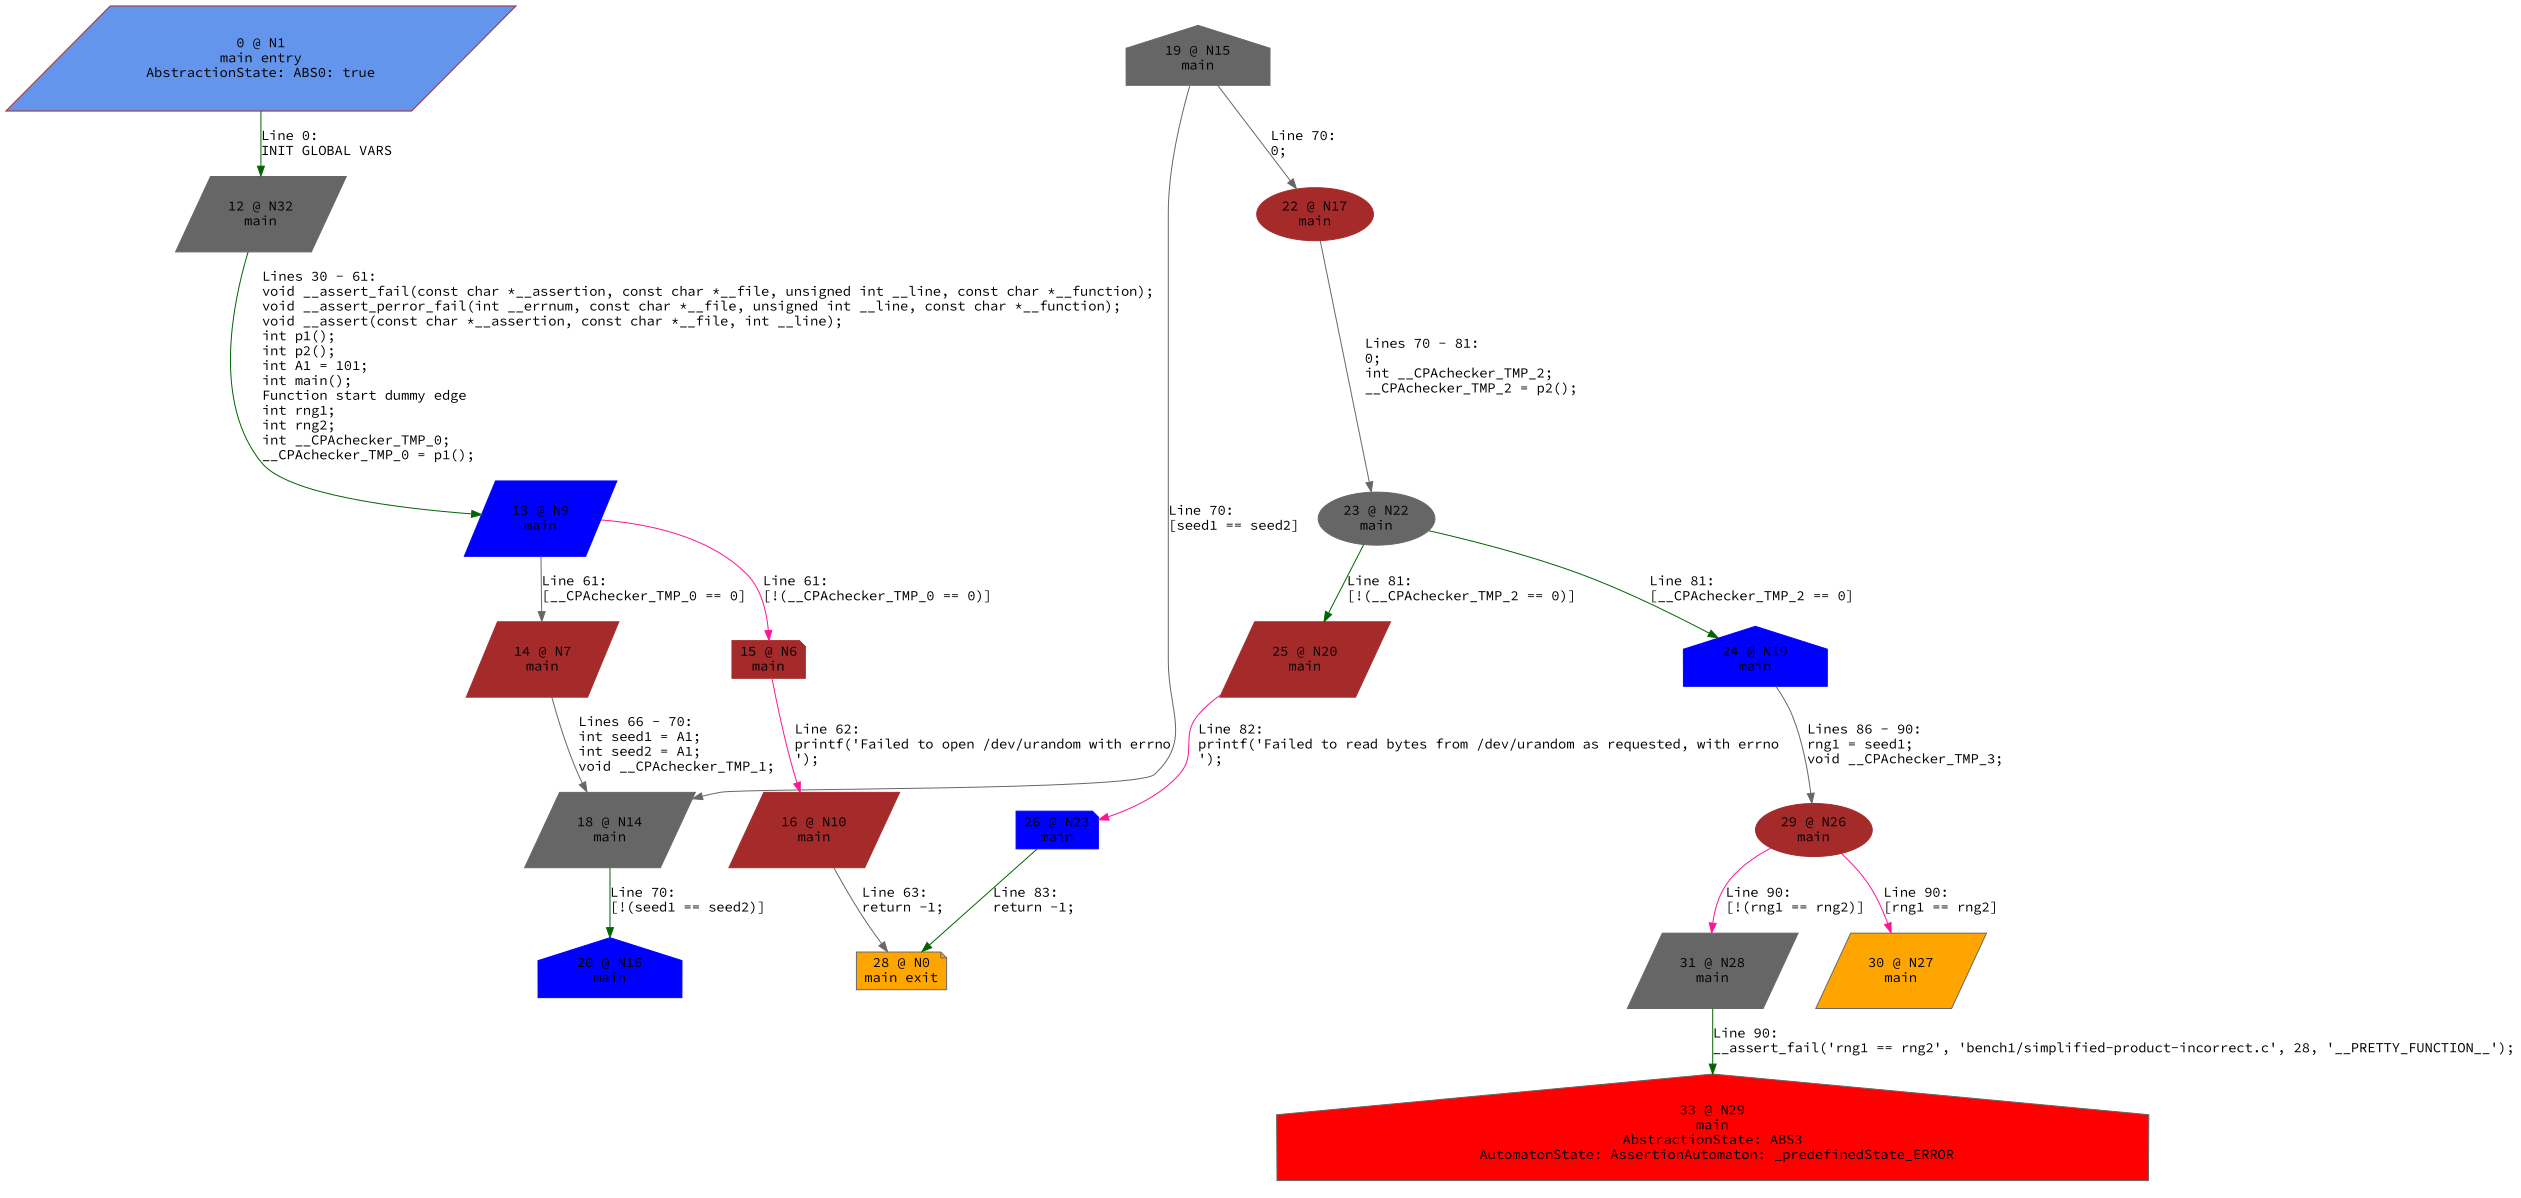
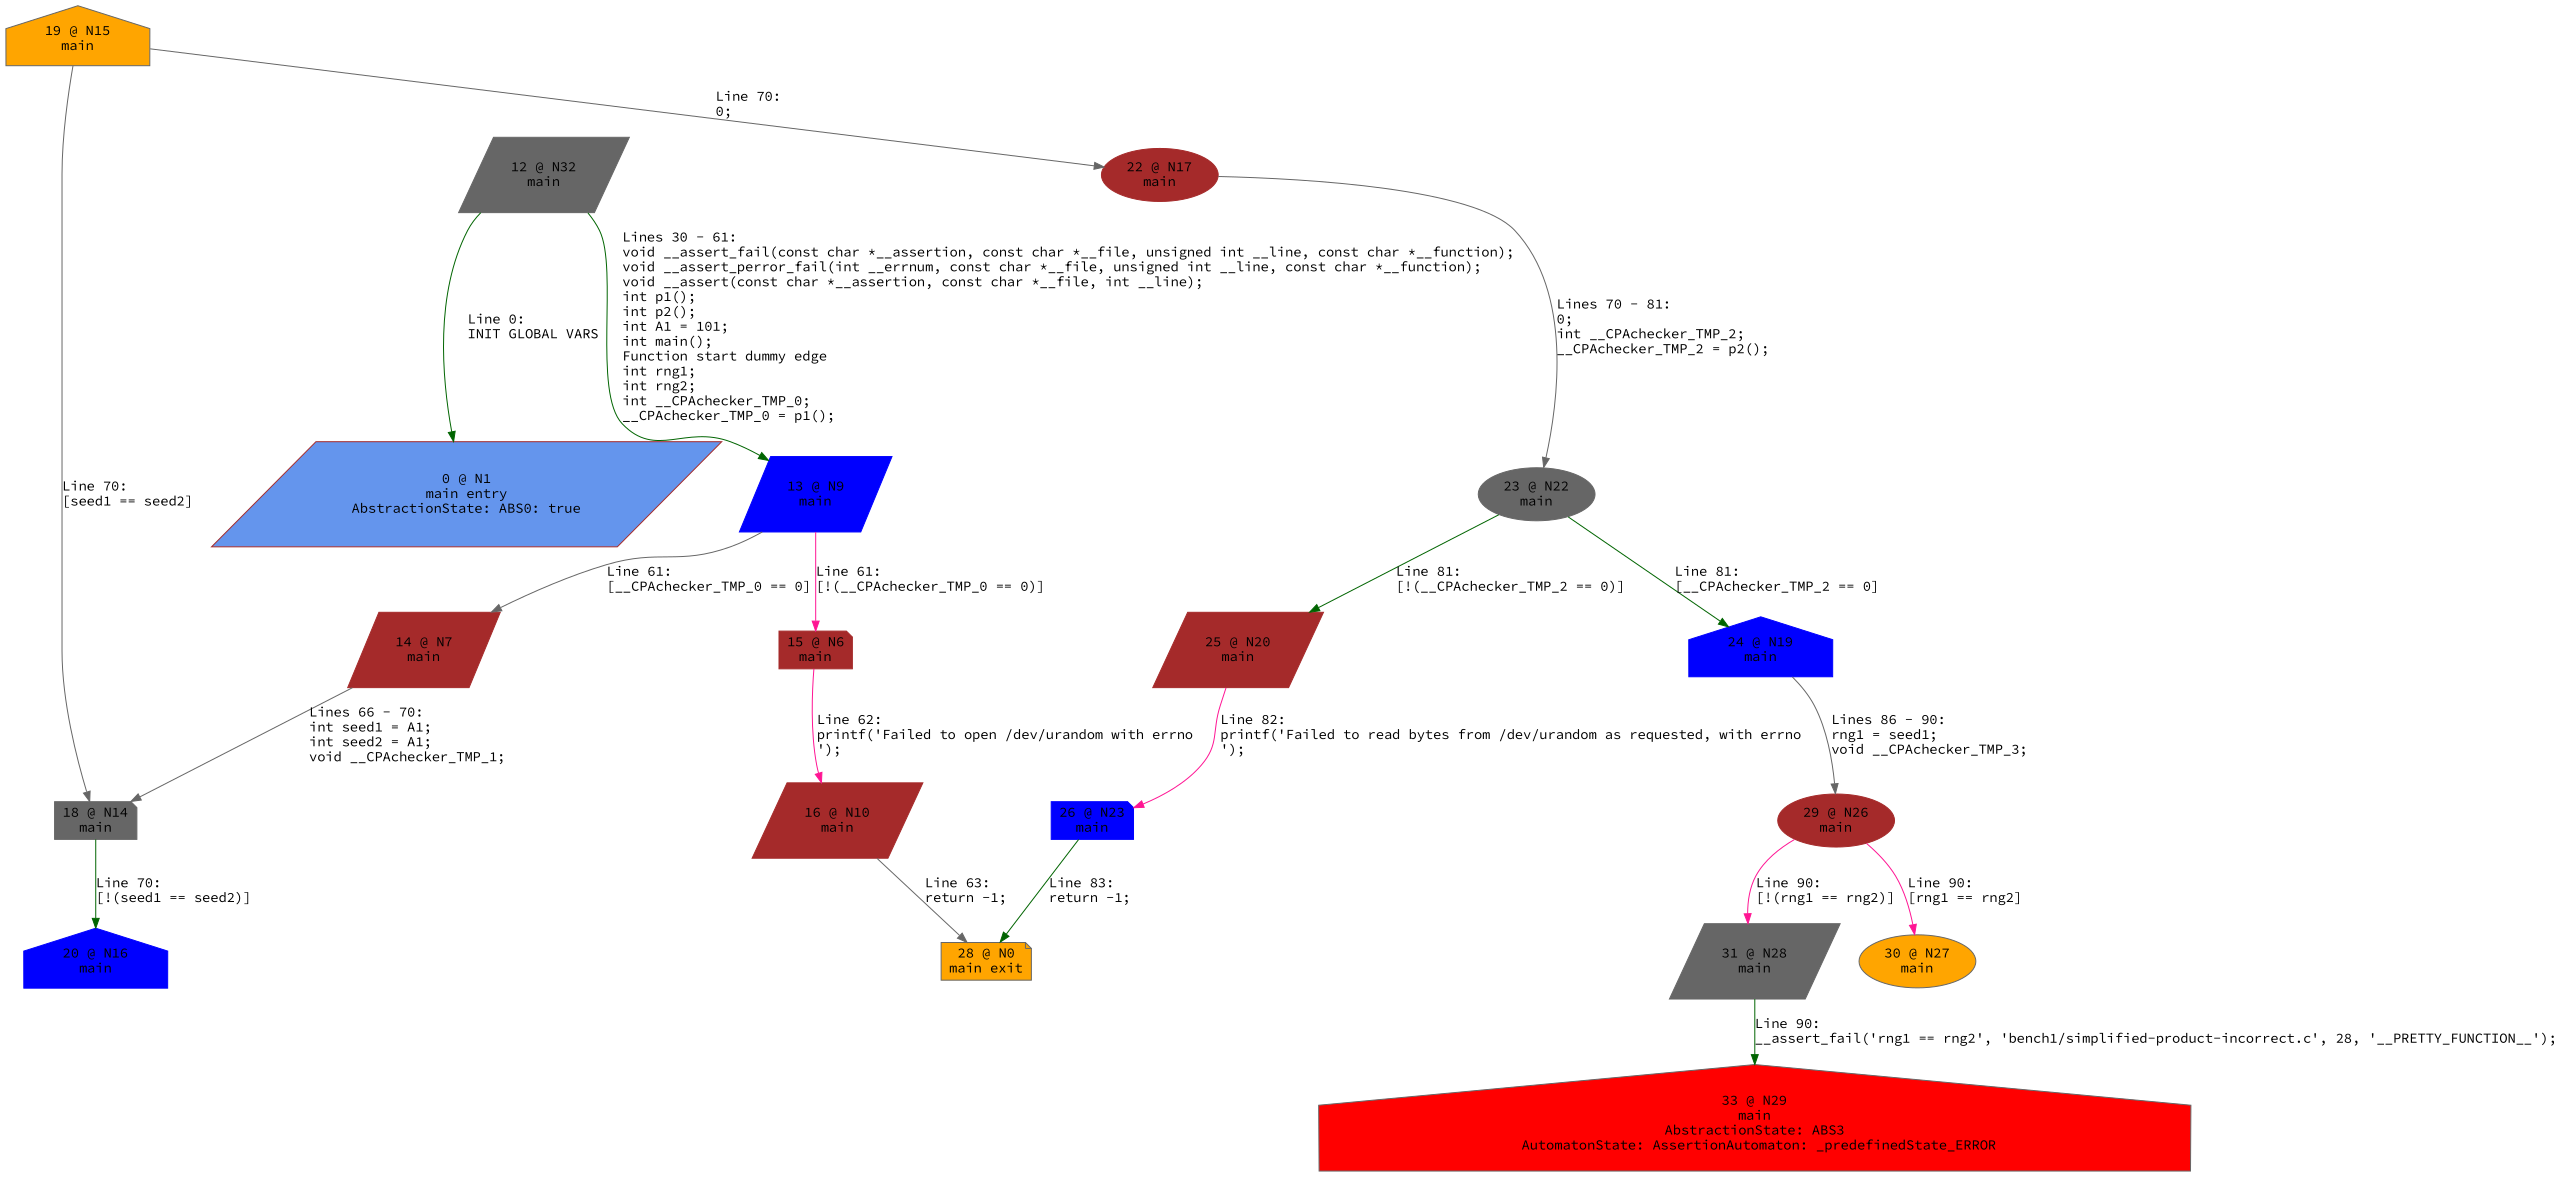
node "19 @ N15 main": fillcolor gray40 -> orange
edge "0 @ N1 main entry AbstractionState: ABS0: true" -> "12 @ N32 main": reversed
node "18 @ N14 main": shape parallelogram -> note
node "30 @ N27 main": shape parallelogram -> ellipse
